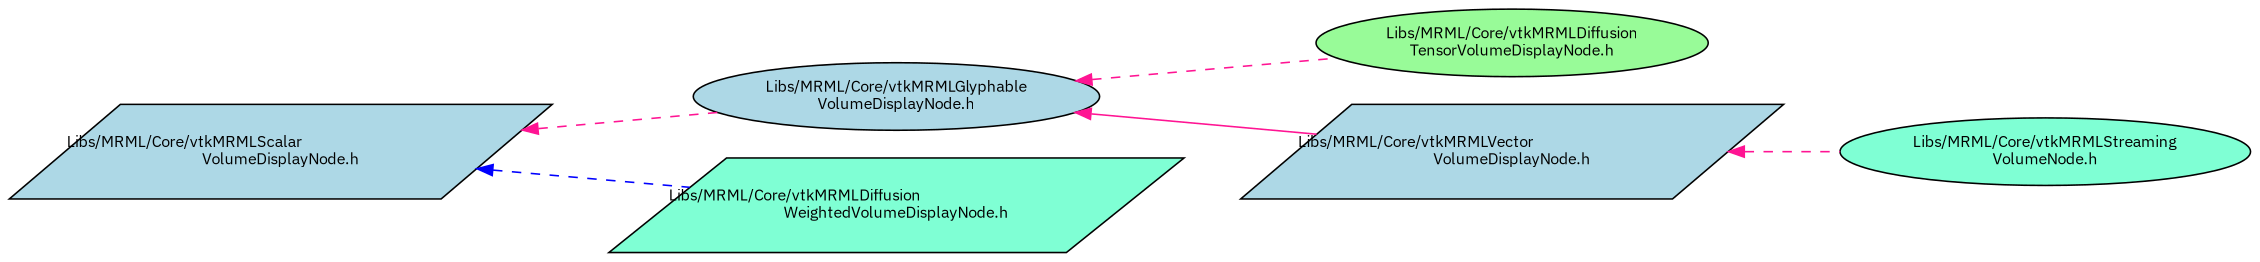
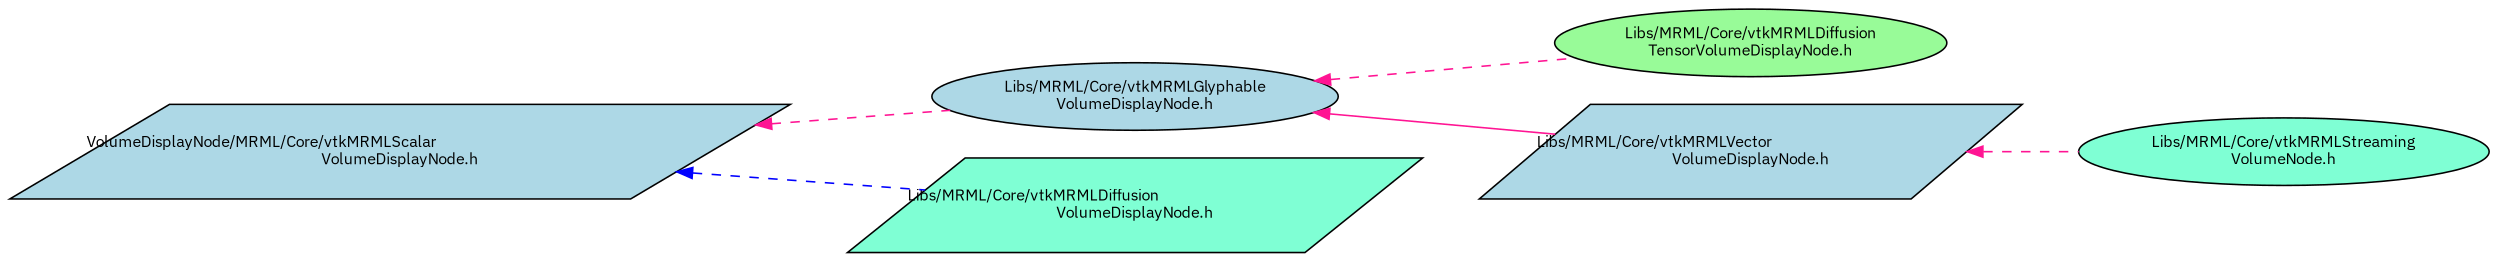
node "Libs/MRML/Core/vtkMRMLScalar VolumeDisplayNode.h": label "Libs/MRML/Core/vtkMRMLScalar VolumeDisplayNode.h" -> "VolumeDisplayNode/MRML/Core/vtkMRMLScalar VolumeDisplayNode.h"
node "Libs/MRML/Core/vtkMRMLDiffusion WeightedVolumeDisplayNode.h": label "Libs/MRML/Core/vtkMRMLDiffusion WeightedVolumeDisplayNode.h" -> "Libs/MRML/Core/vtkMRMLDiffusion VolumeDisplayNode.h"
